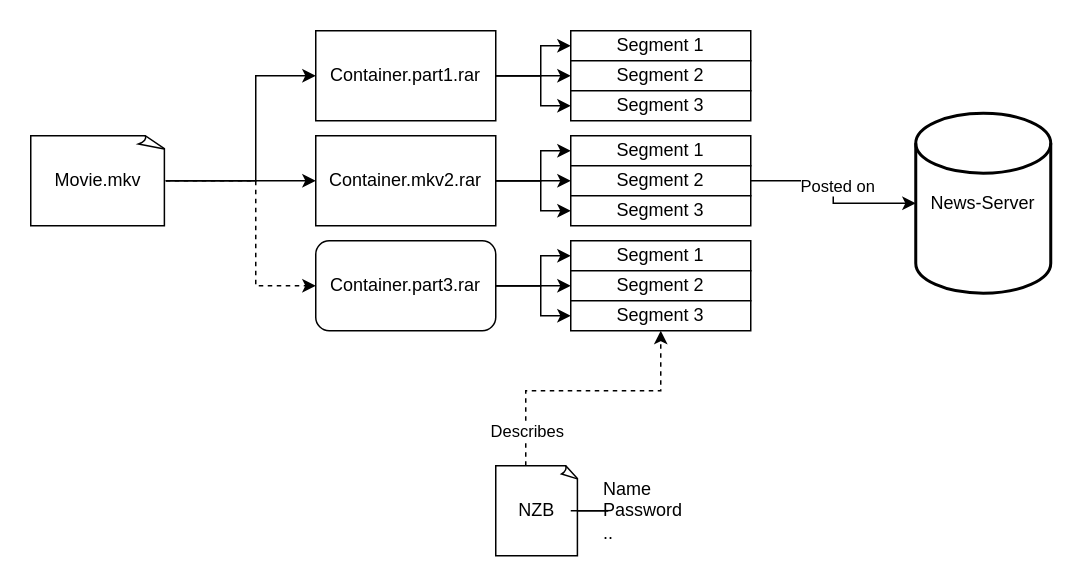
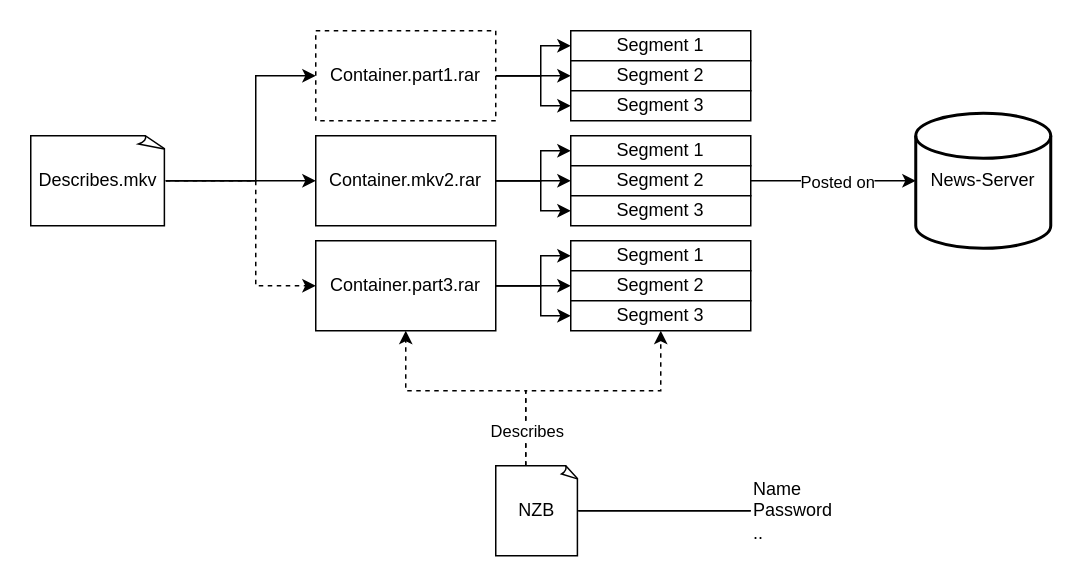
node "Container.part1.rar": style solid -> dashed
node "Movie.mkv": label "Movie.mkv" -> "Describes.mkv"
node "News-Server": size 135x180 -> 135x135
node "Container.part3.rar": shape rounded rectangle -> rectangle
edge "NZB" -> "Container.part3.rar": added
node "Name Password ..": moved (653, 511) -> (803, 511)
